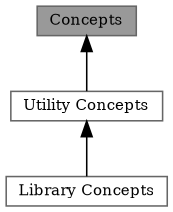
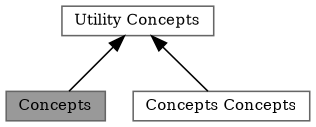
edge "Utility Concepts" -> "Concepts": reversed
node "Library Concepts": label "Library Concepts" -> "Concepts Concepts"
